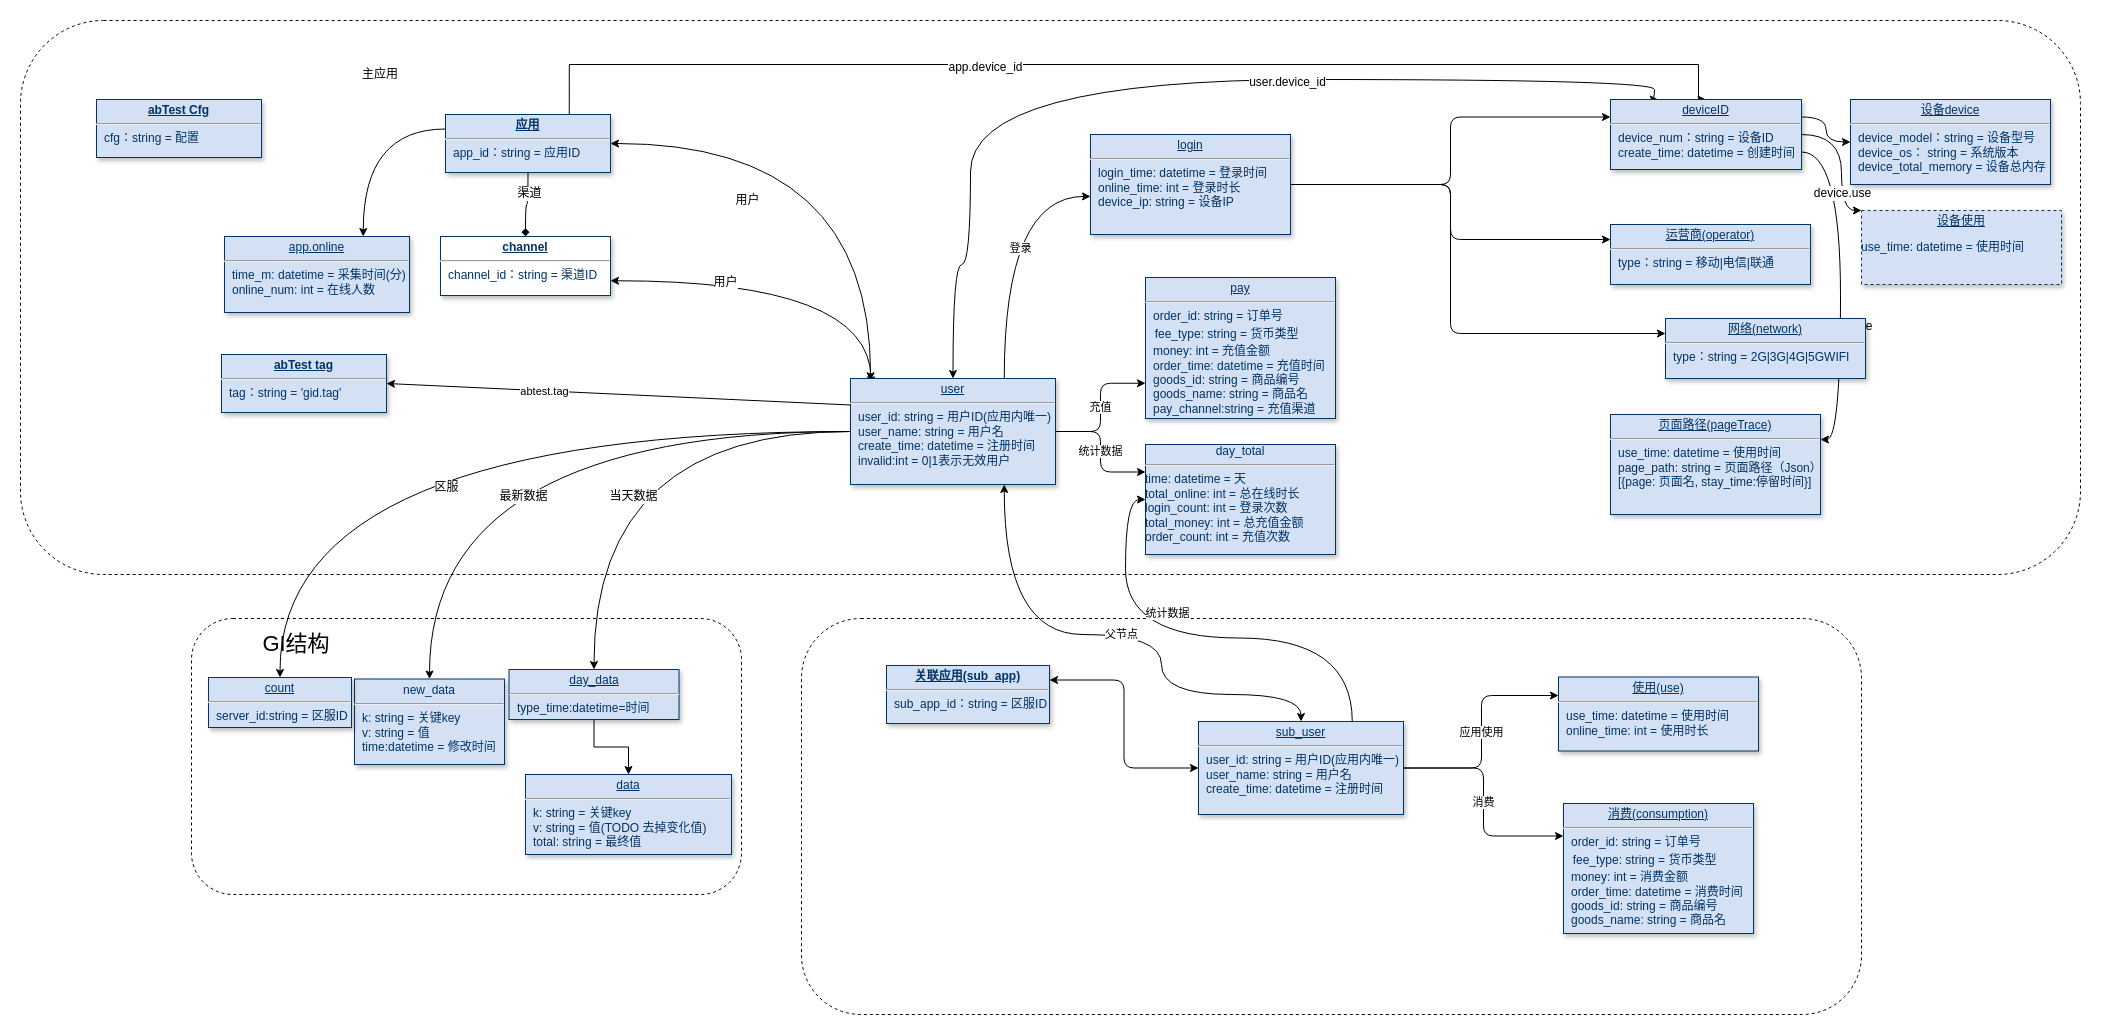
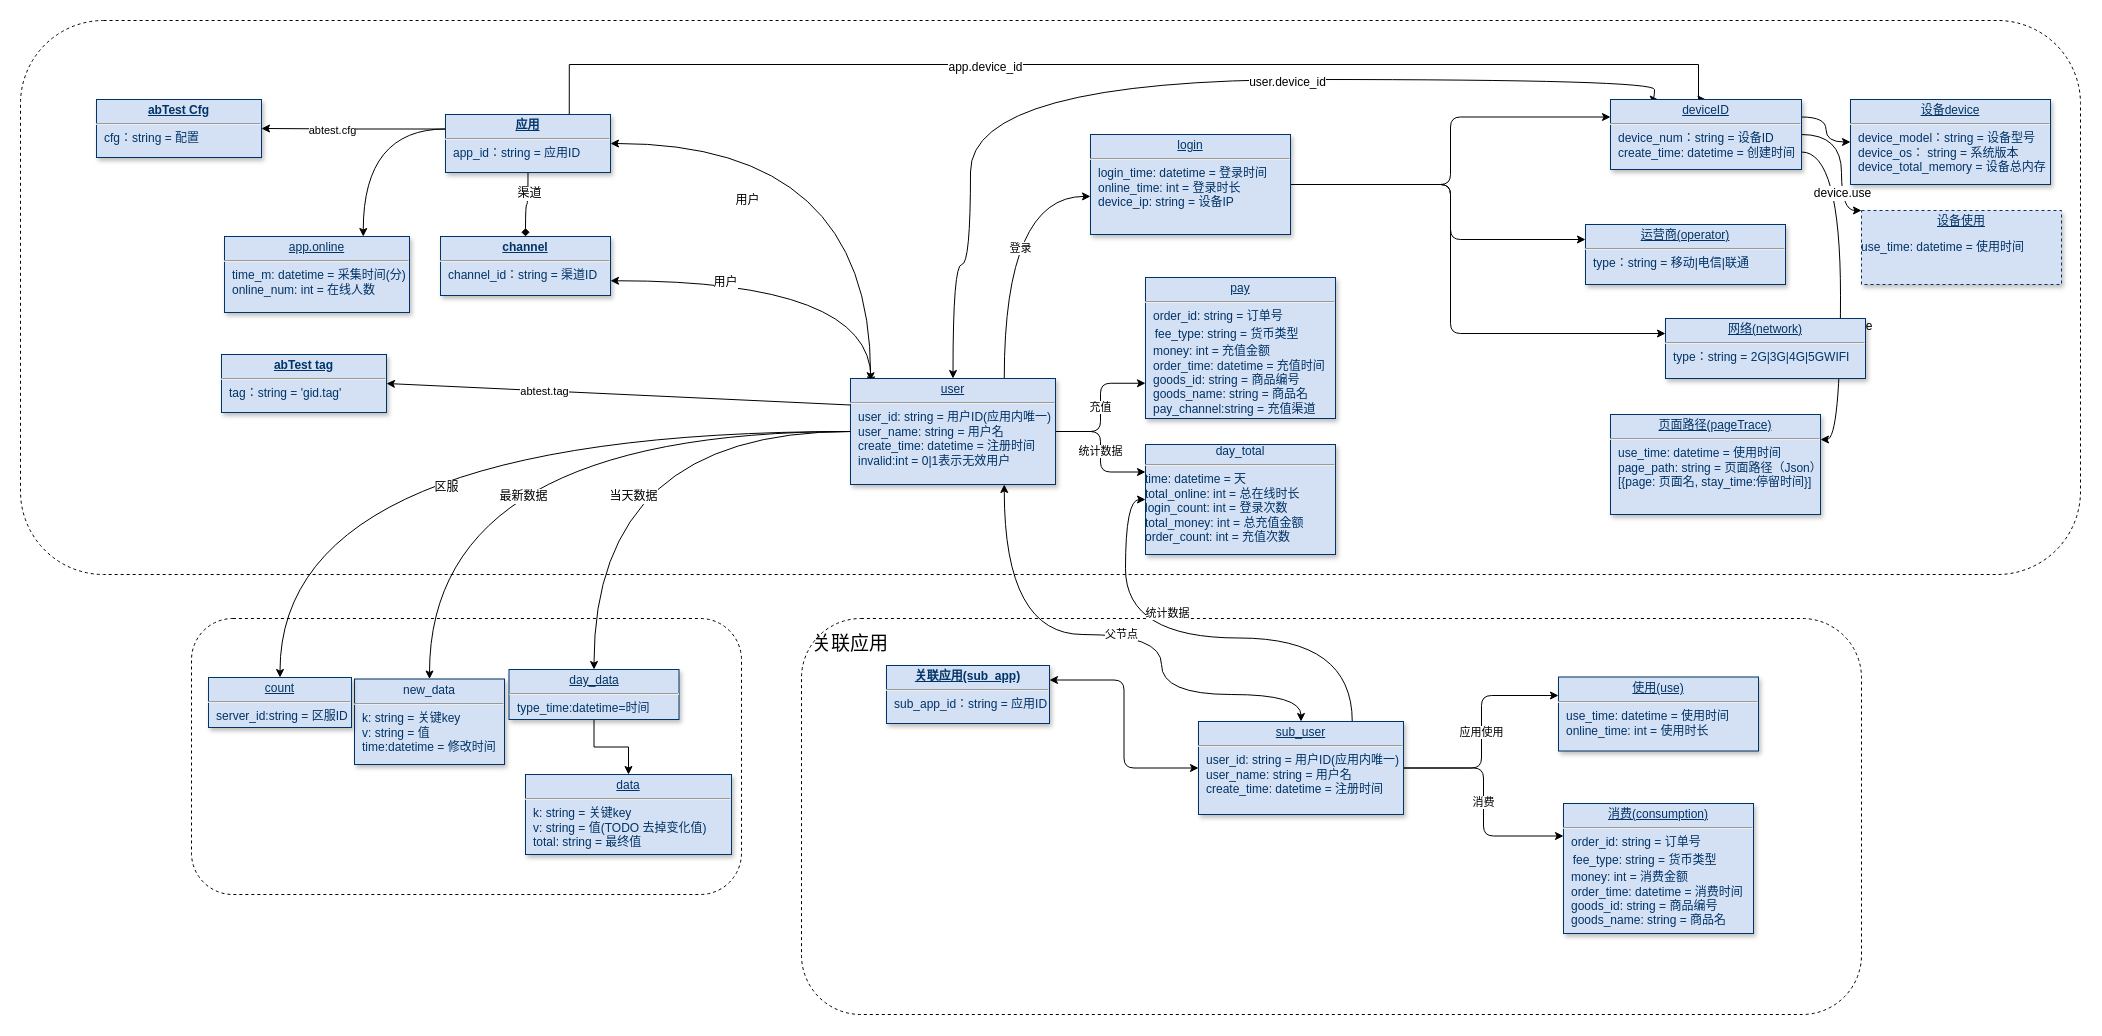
node "主应用": removed
edge "应用 app_id：string = 应用ID" -> "abTest Cfg cfg：string = 配置": added, label "abtest.cfg"
node "运营商(operator) type：string = 移动|电信|联通": moved (1711, 255) -> (1686, 255)
node "channel channel_id：string = 渠道ID": fillcolor #ffffff -> #d4e1f5
node "GI结构": removed
node "关联应用": added
node "关联应用(sub_app) sub_app_id：string = 区服ID": label "关联应用(sub_app) sub_app_id：string = 区服ID" -> "关联应用(sub_app) sub_app_id：string = 应用ID"
